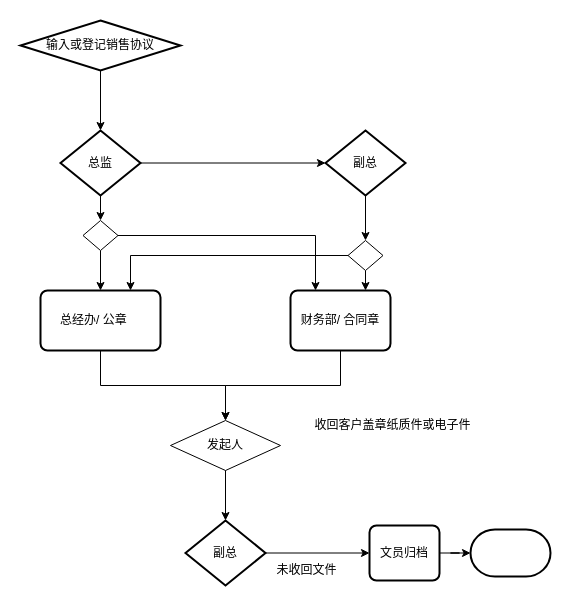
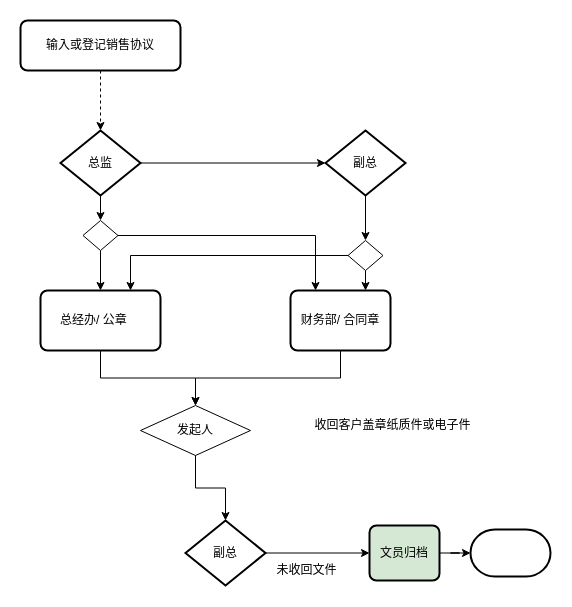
node "输入或登记销售协议": shape diamond -> rounded rectangle
edge "输入或登记销售协议" -> "总监": style solid -> dashed
node "发起人": moved (226, 446) -> (196, 431)
node "文员归档": fillcolor #ffffff -> #d5e8d4
